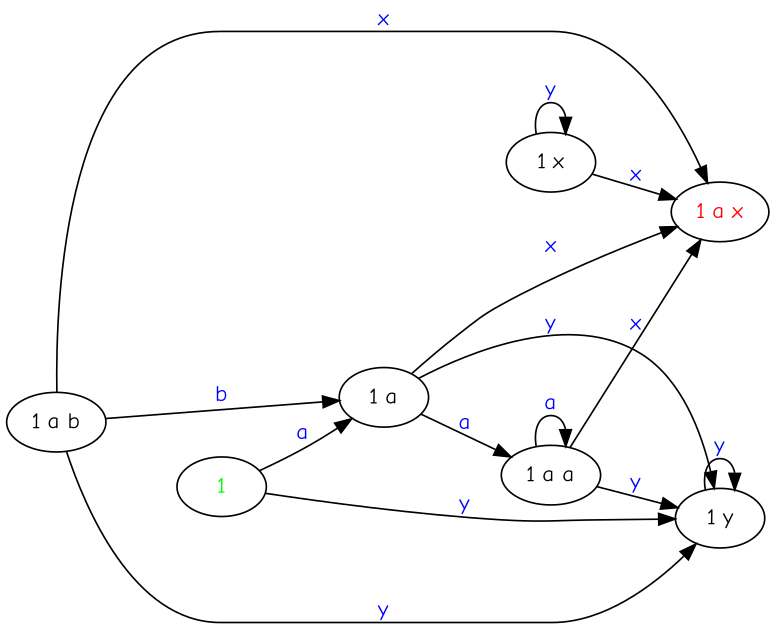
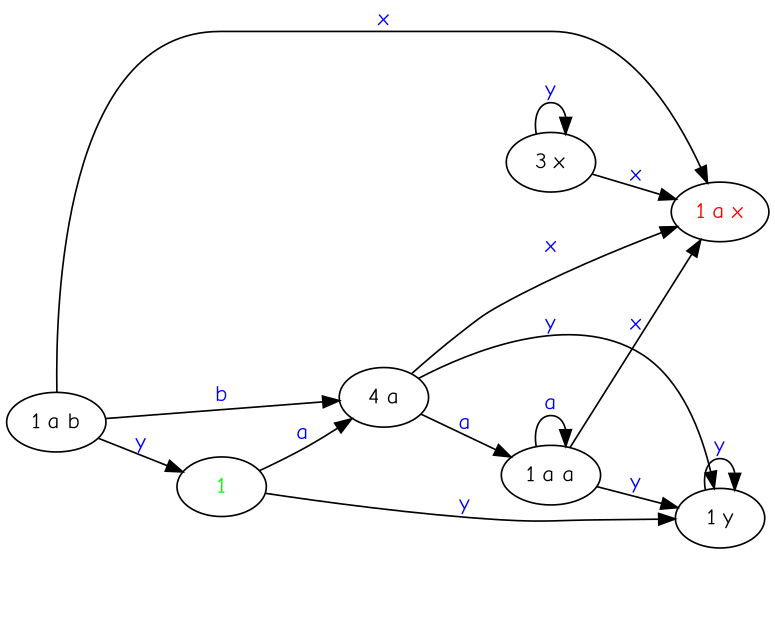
node "1 x": label "1 x" -> "3 x"
node "1 a": label "1 a" -> "4 a"
edge "1 a b" -> "1 y": now "1 a b" -> "1"
